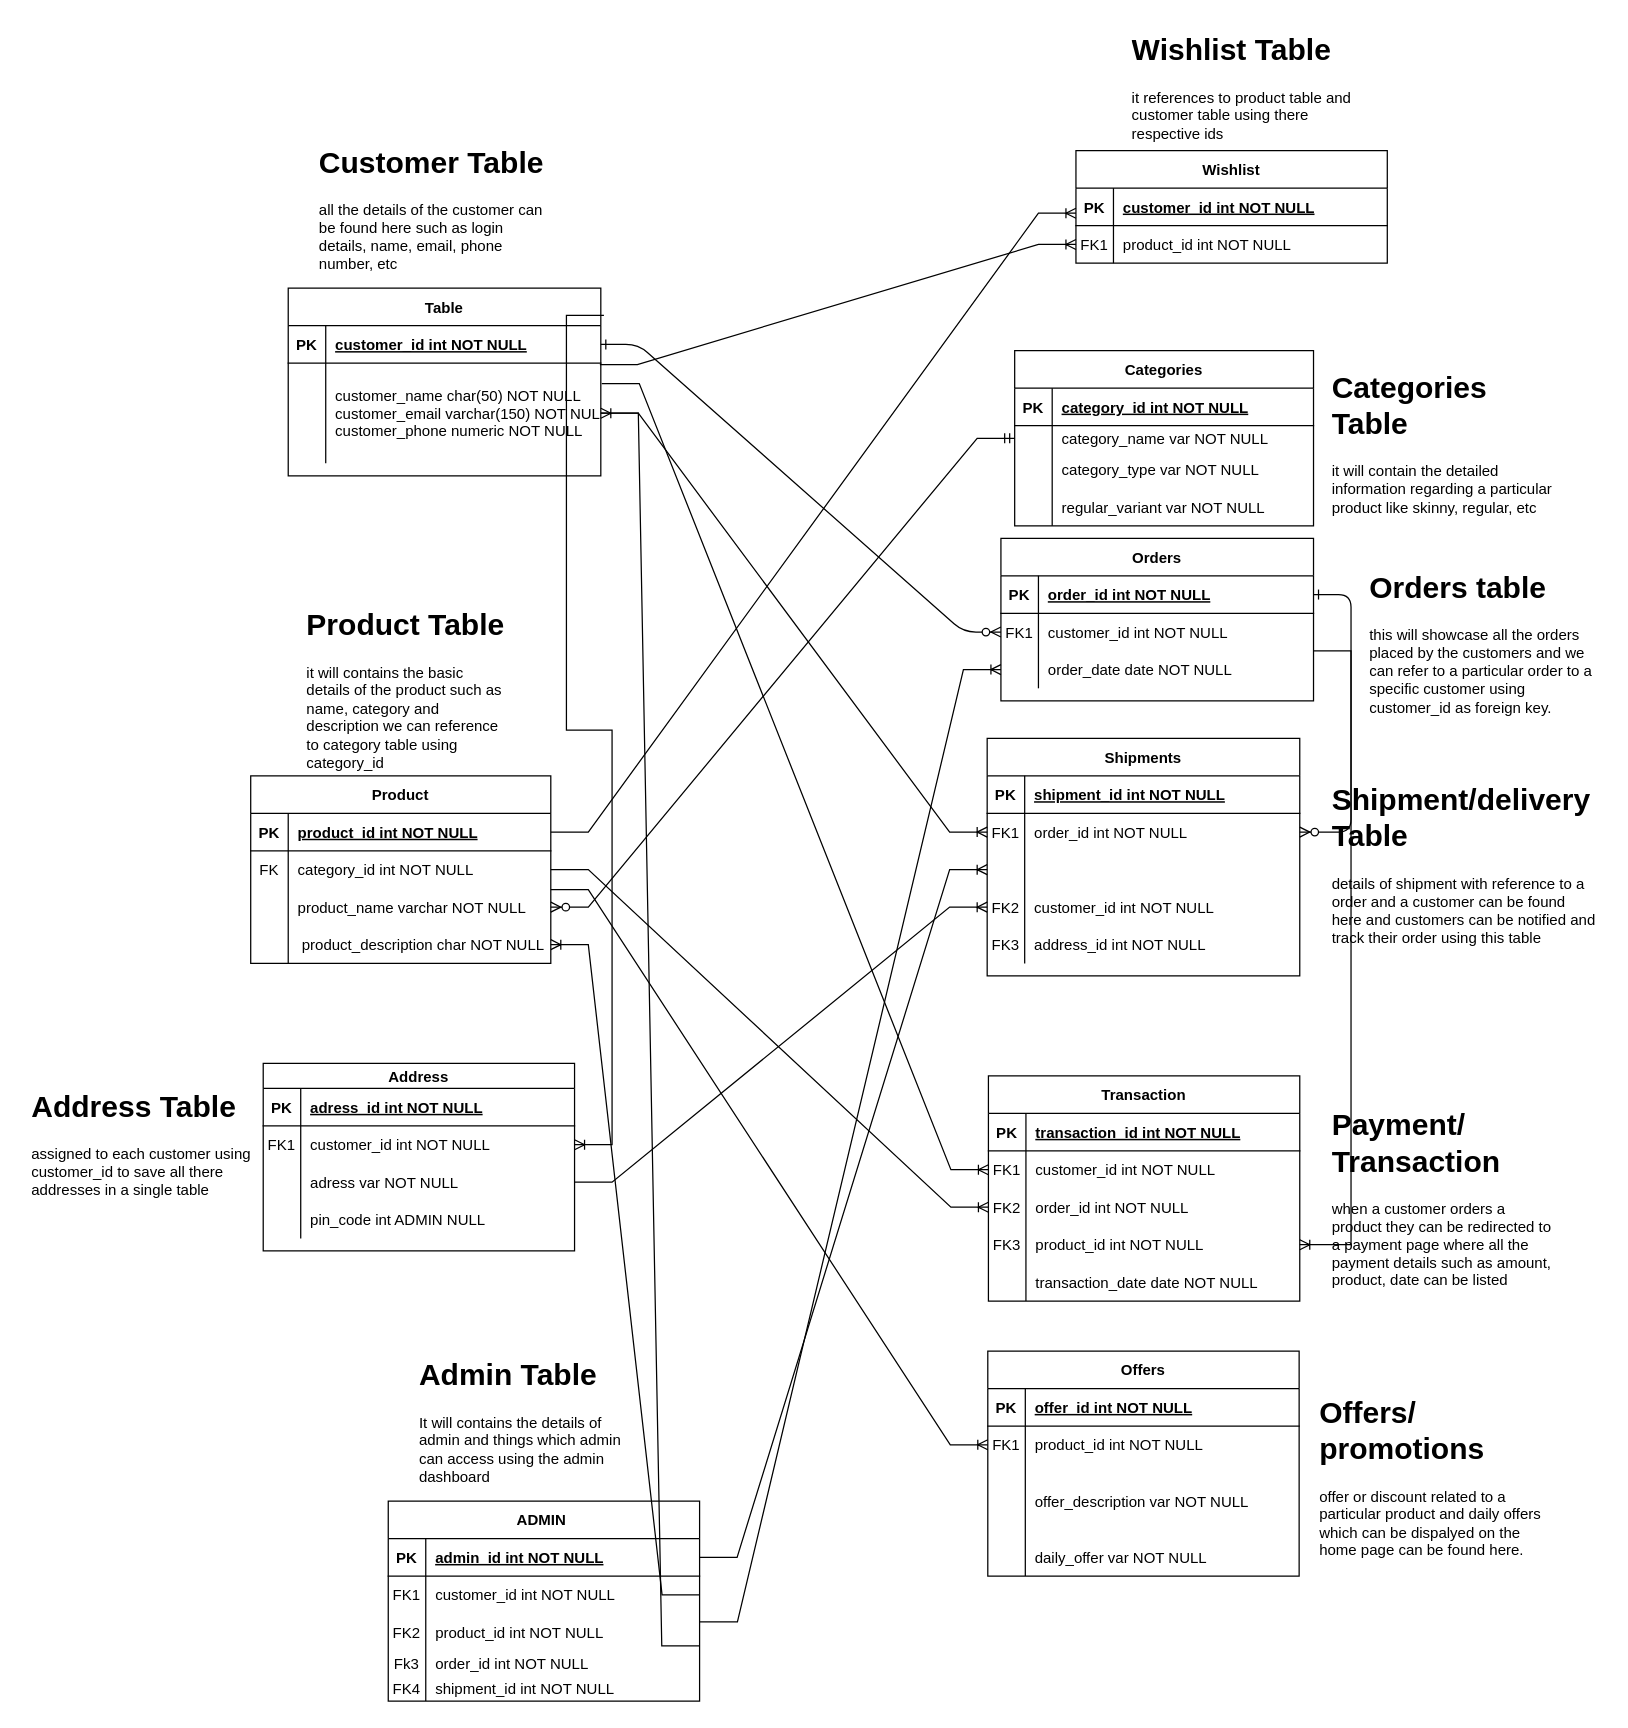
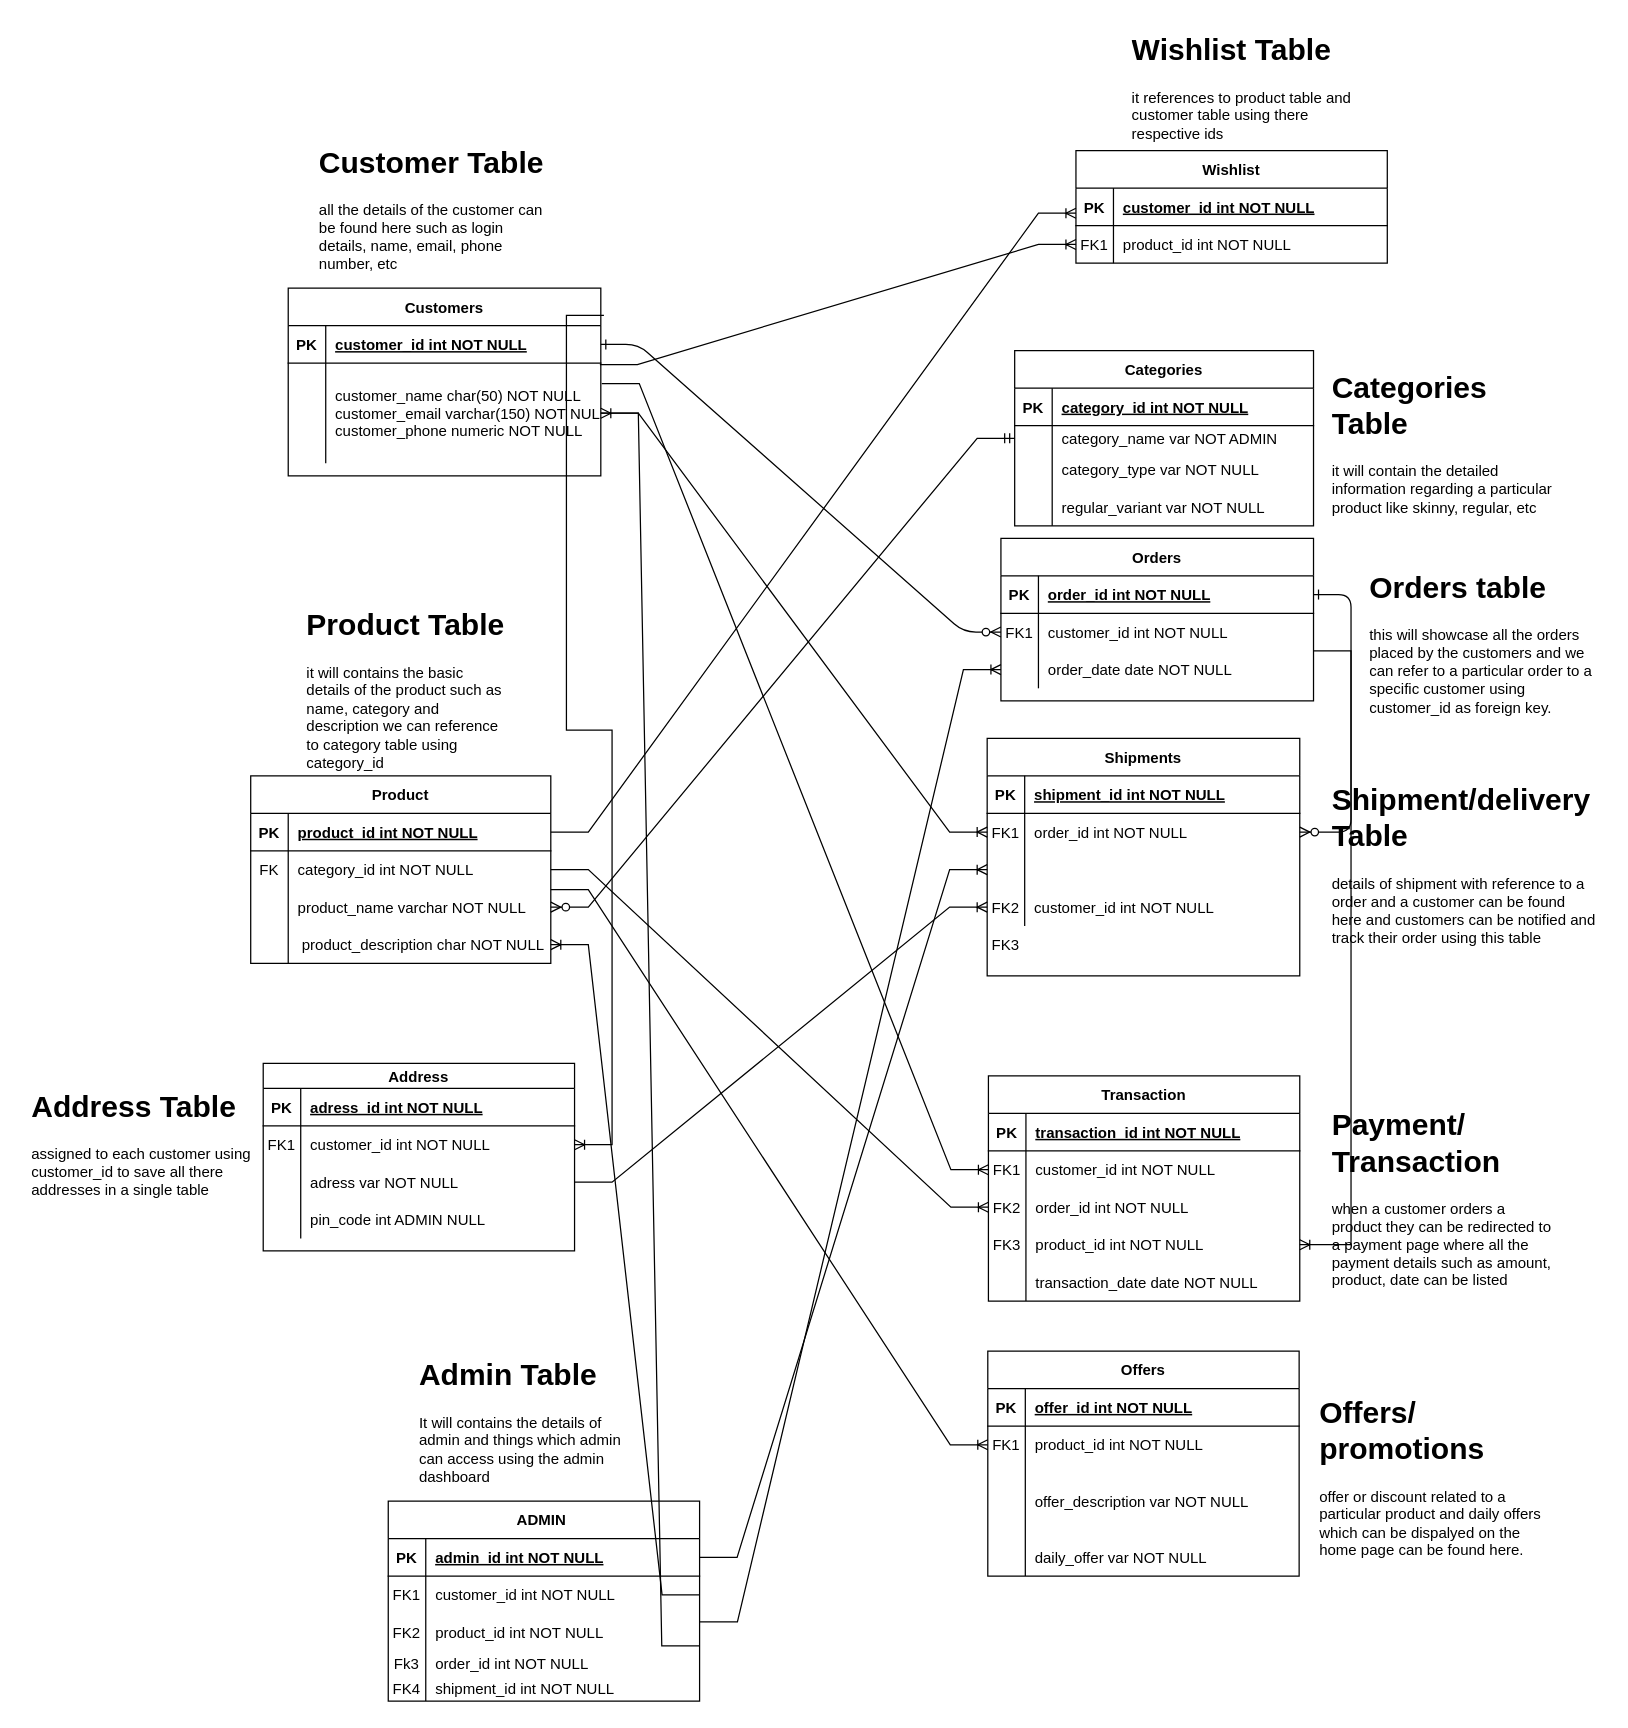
node "Table": label "Table" -> "Customers"
node "category_name var NOT NULL": label "category_name var NOT NULL" -> "category_name var NOT ADMIN"
node "address_id int NOT NULL": removed
